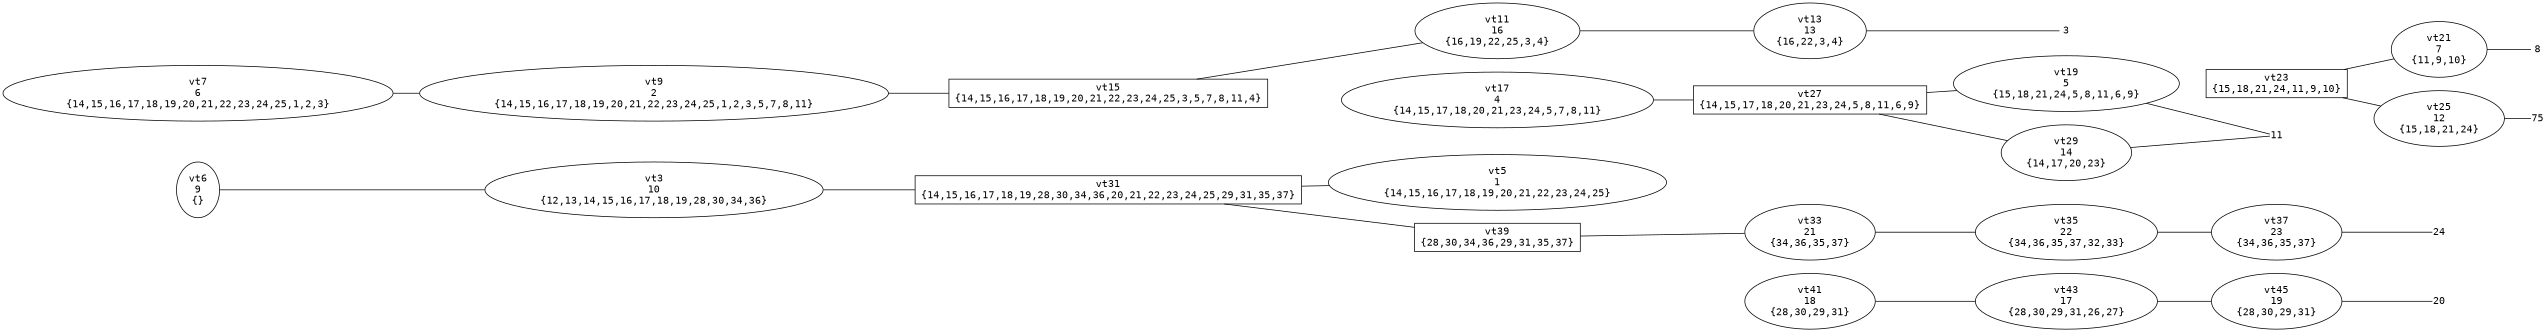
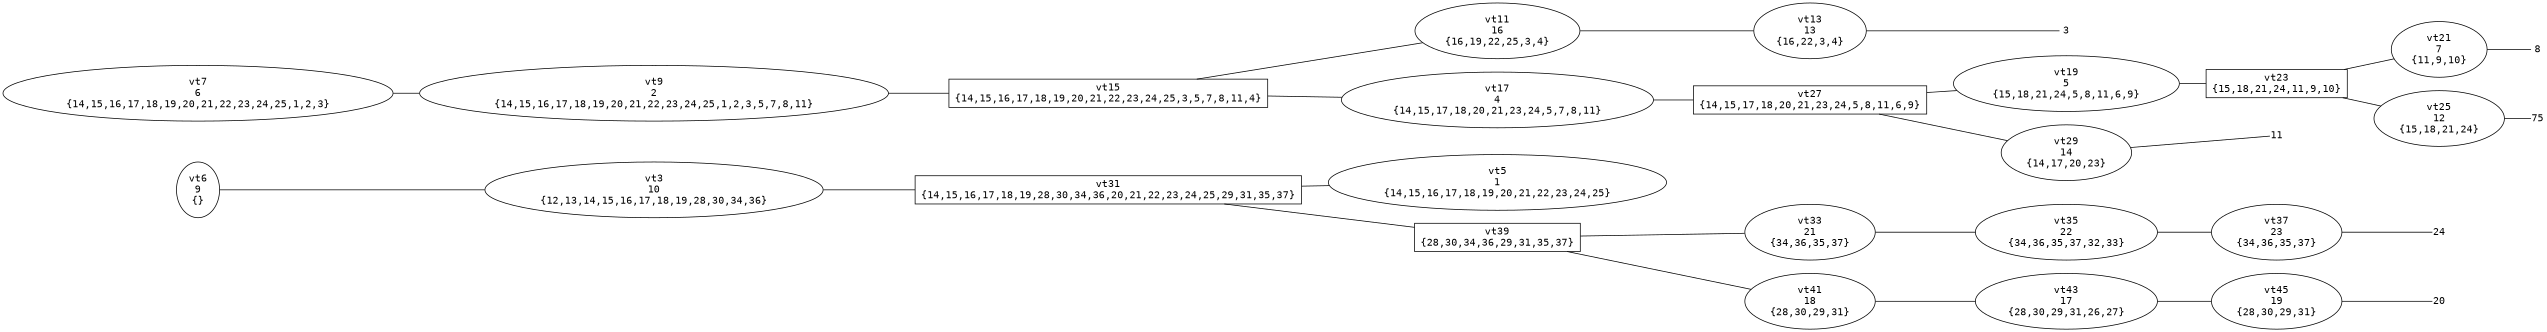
edge "vt15 {14,15,16,17,18,19,20,21,22,23,24,25,3,5,7,8,11,4}" -- "vt17 4 {14,15,17,18,20,21,23,24,5,7,8,11}": added
edge "vt19 5 {15,18,21,24,5,8,11,6,9}" -- "11": now "vt19 5 {15,18,21,24,5,8,11,6,9}" -- "vt23 {15,18,21,24,11,9,10}"
edge "vt39 {28,30,34,36,29,31,35,37}" -- "vt41 18 {28,30,29,31}": added
